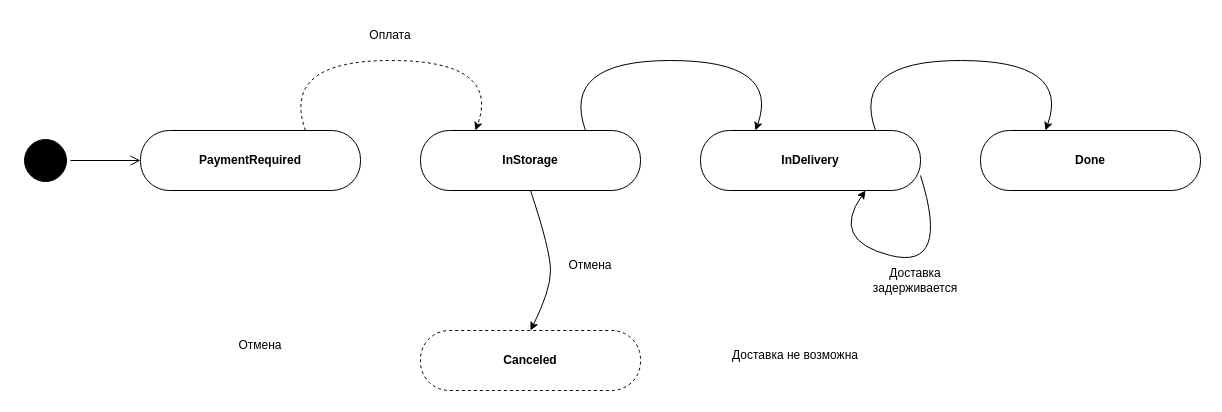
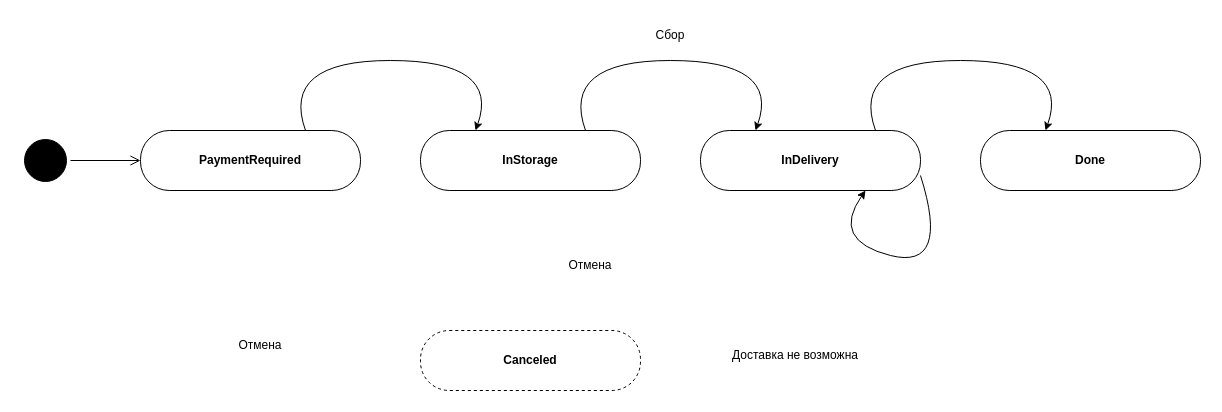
node "Оплата": removed
node "Сбор": added
edge "PaymentRequired" -> "InStorage": style dashed -> solid
edge "InStorage" -> "Canceled": removed
node "Доставка задерживается": removed
